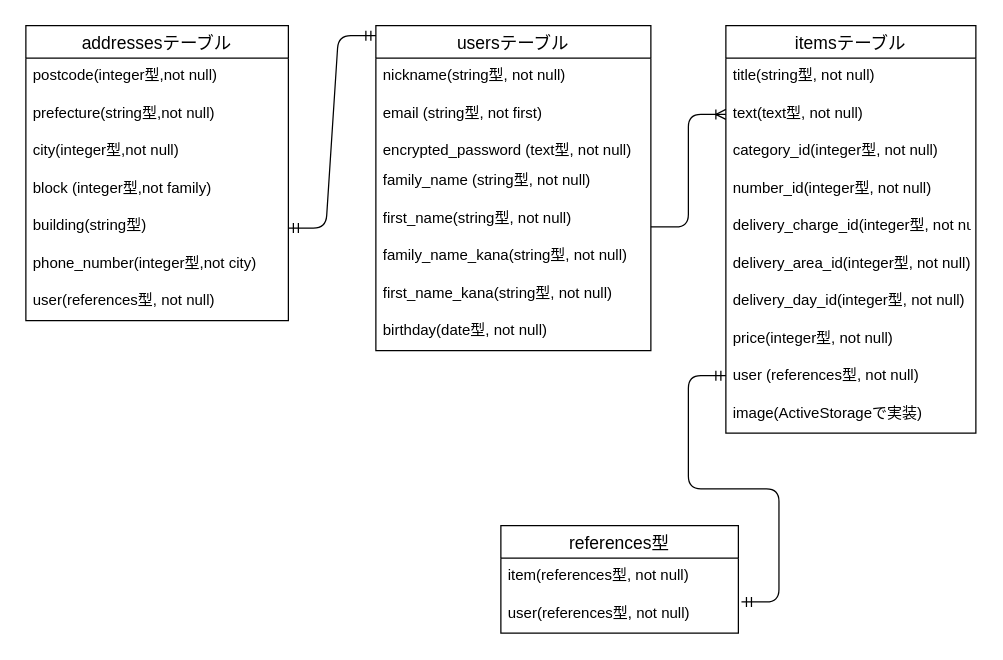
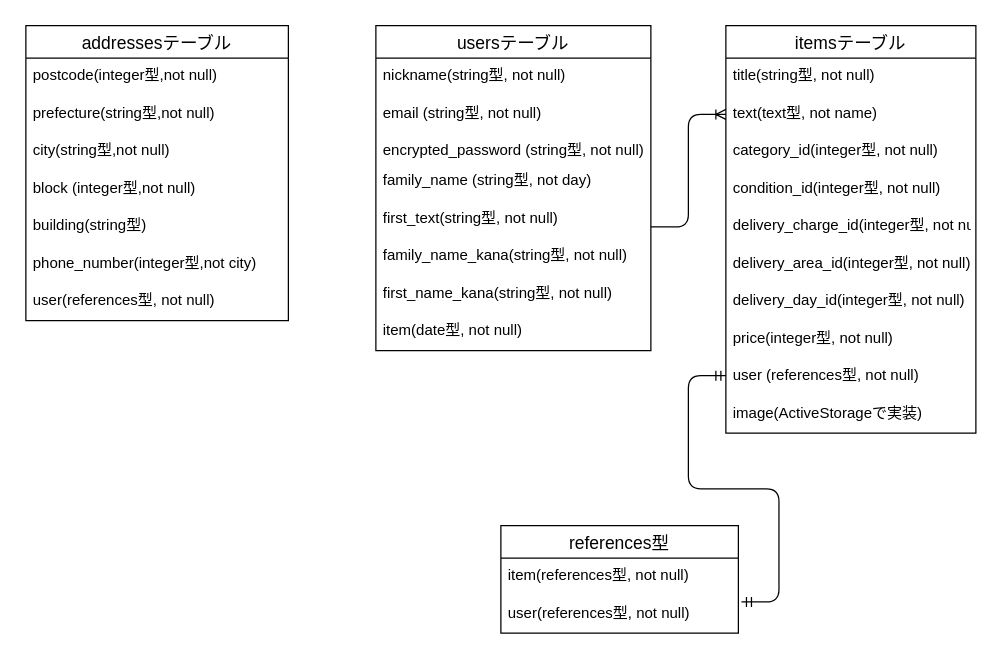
node "email (string型, not first)": label "email (string型, not first)" -> "email (string型, not null)"
node "text(text型, not null)": label "text(text型, not null)" -> "text(text型, not name)"
edge "usersテーブル" -- "building(string型)": removed
node "city(integer型,not null)": label "city(integer型,not null)" -> "city(string型,not null)"
node "encrypted_password (text型, not null)": label "encrypted_password (text型, not null)" -> "encrypted_password (string型, not null)"
node "family_name (string型, not null)": label "family_name (string型, not null)" -> "family_name (string型, not day)"
node "block (integer型,not family)": label "block (integer型,not family)" -> "block (integer型,not null)"
node "number_id(integer型, not null)": label "number_id(integer型, not null)" -> "condition_id(integer型, not null)"
node "first_name(string型, not null)": label "first_name(string型, not null)" -> "first_text(string型, not null)"
node "birthday(date型, not null)": label "birthday(date型, not null)" -> "item(date型, not null)"
